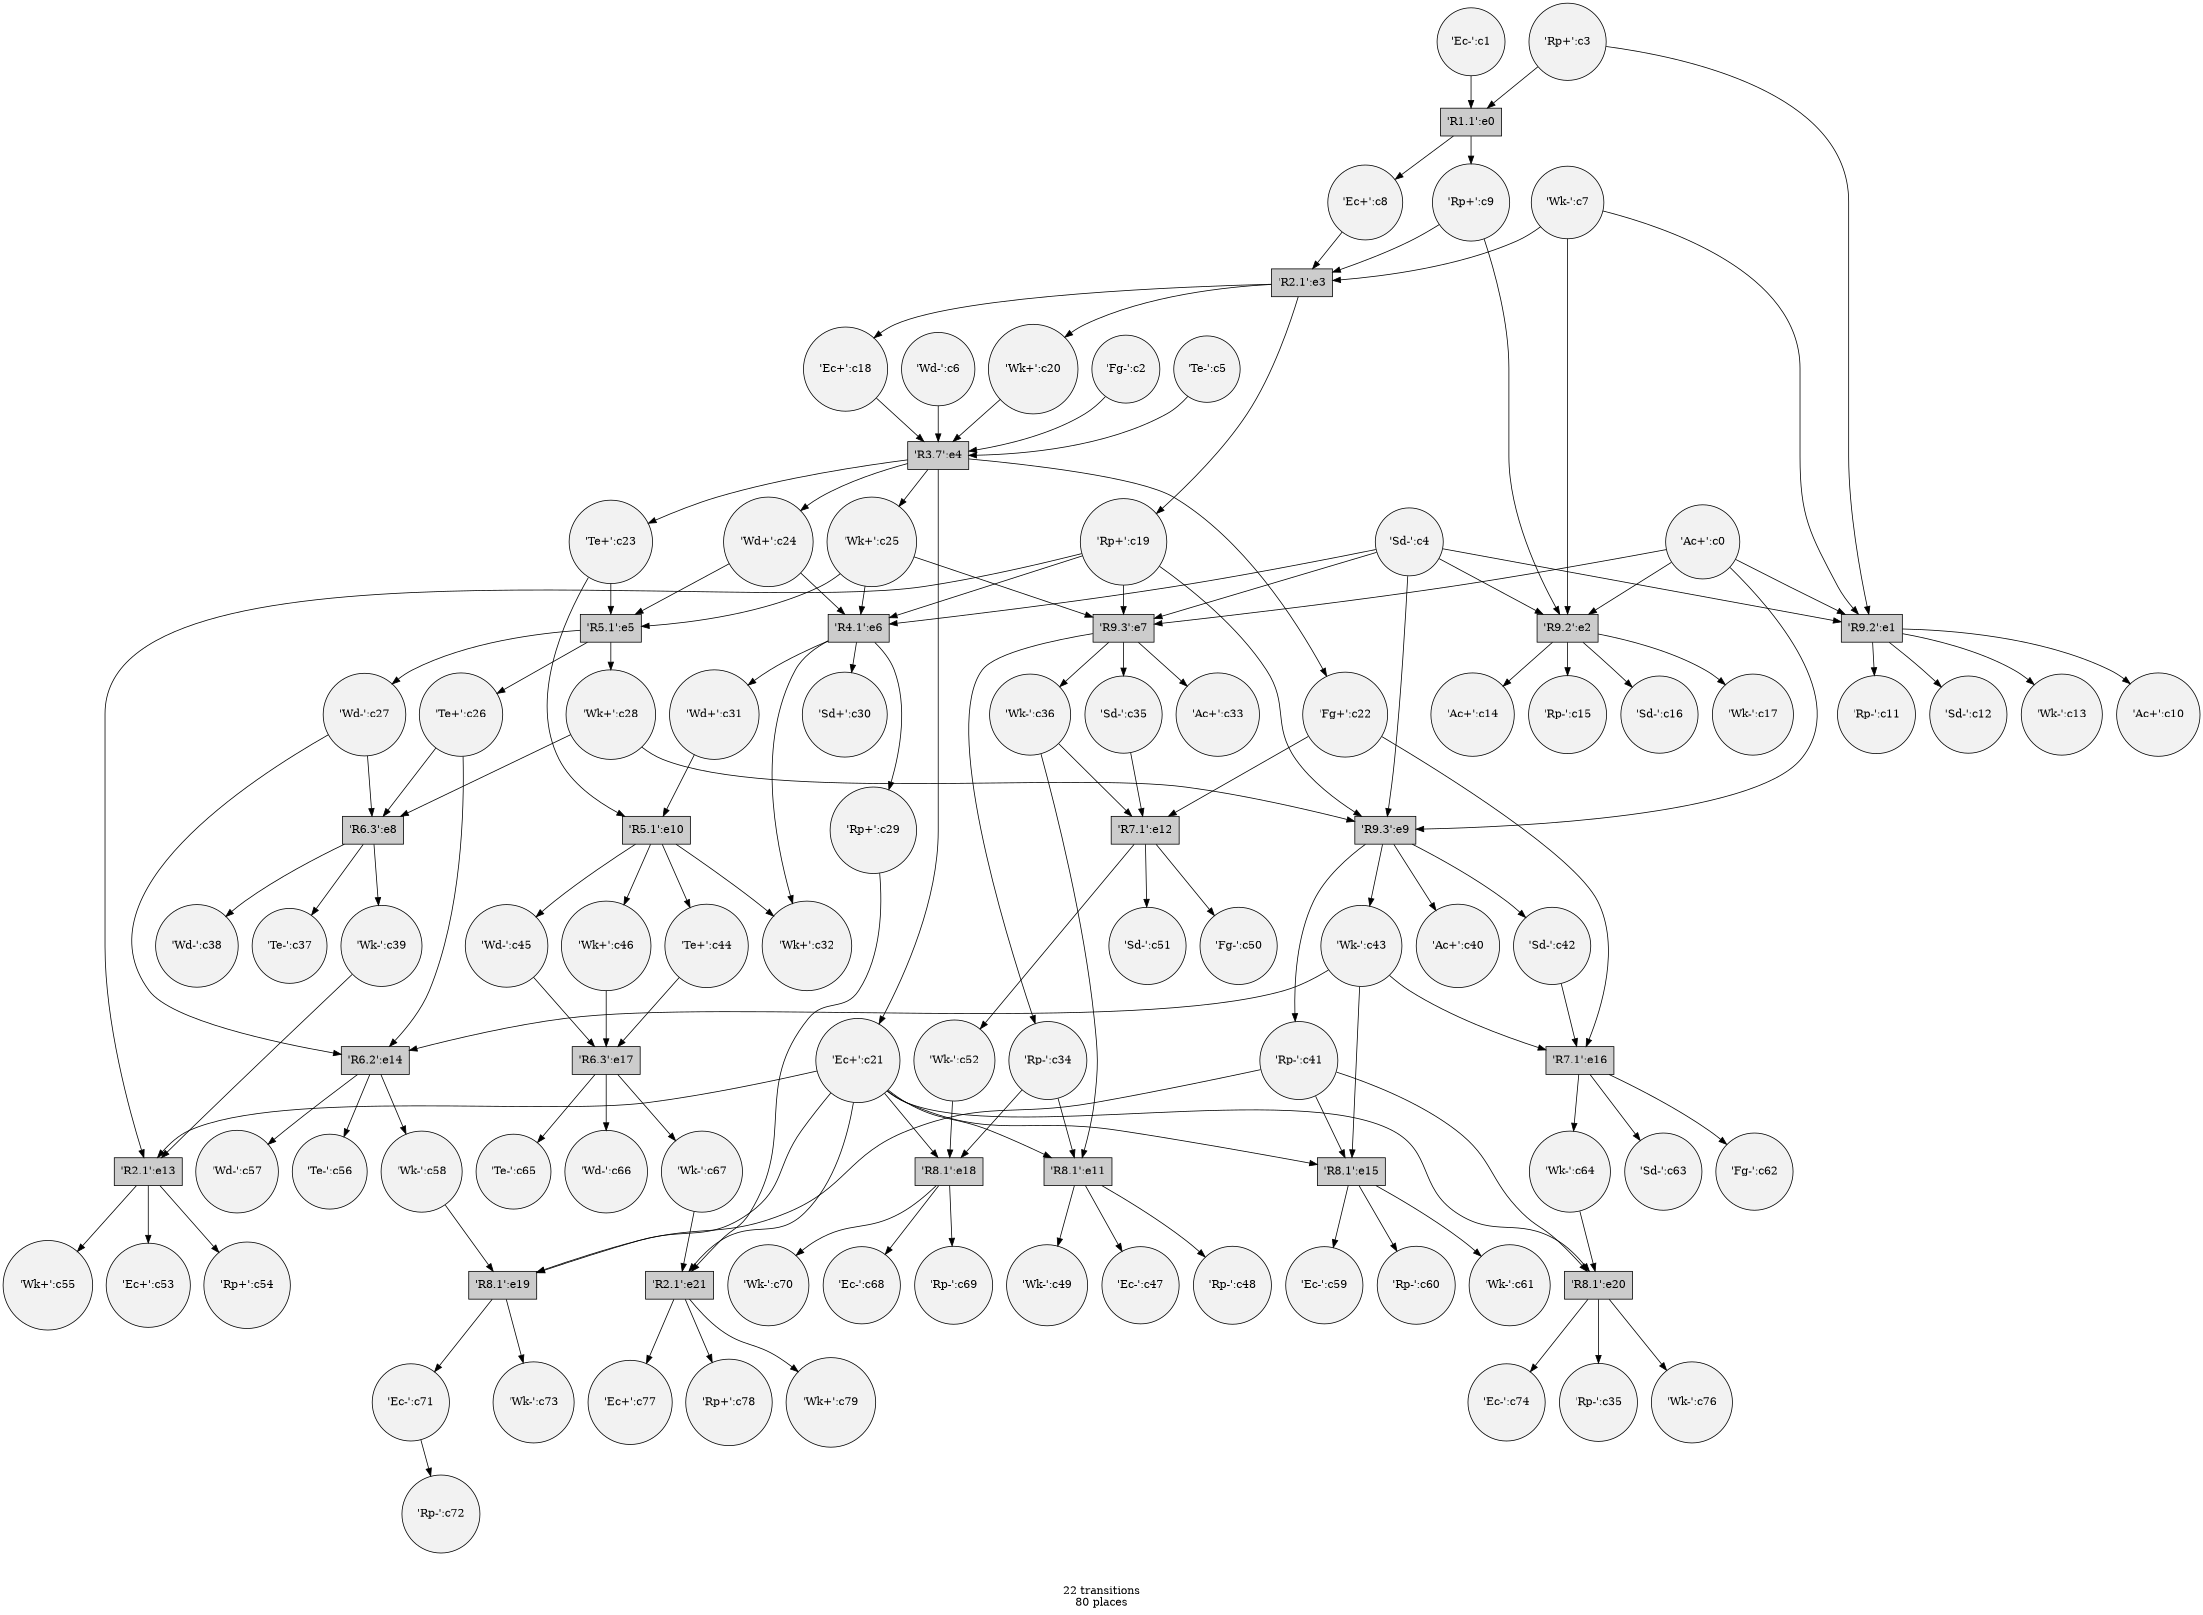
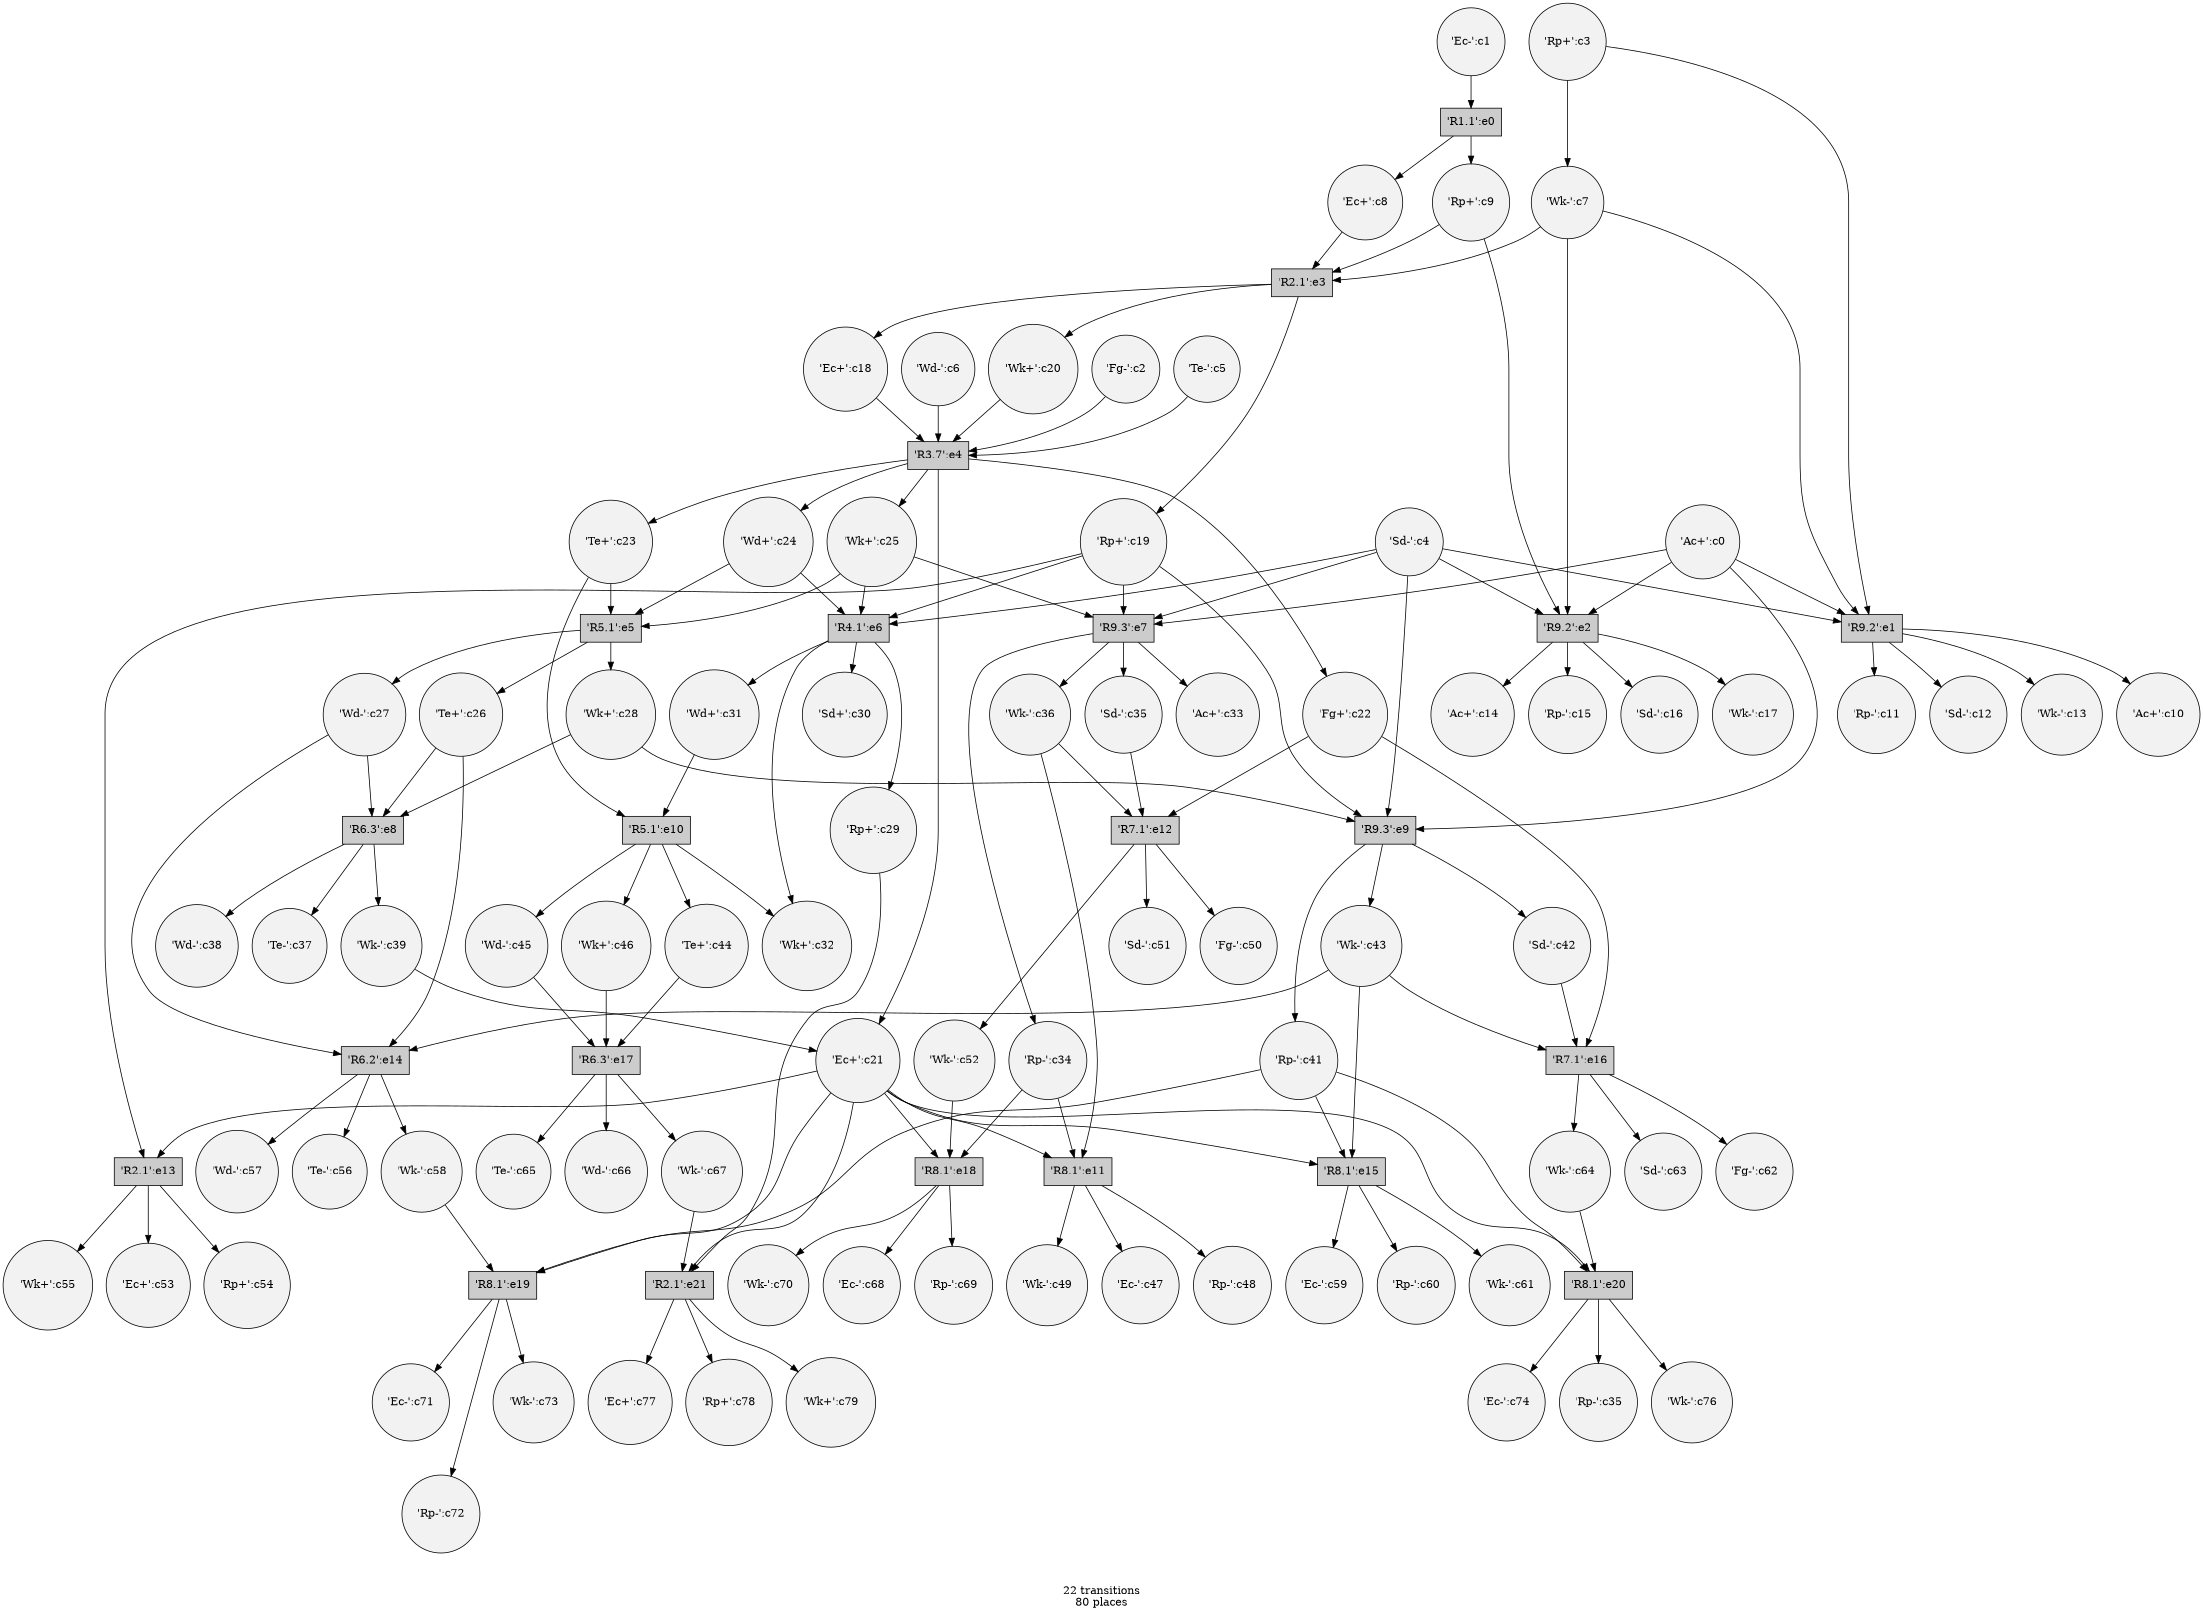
edge "'Rp+':c3" -> "'R1.1':e0": now "'Rp+':c3" -> "'Wk-':c7"
node "'Ac+':c40": removed
edge "'Wk-':c39" -> "'R2.1':e13": now "'Wk-':c39" -> "'Ec+':c21"
edge "'Ec-':c71" -> "'Rp-':c72": now "'R8.1':e19" -> "'Rp-':c72"
